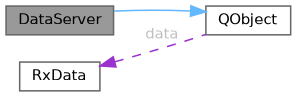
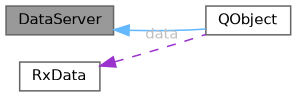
edge "DataServer" -> "QObject": reversed
